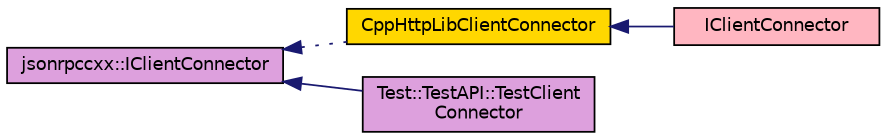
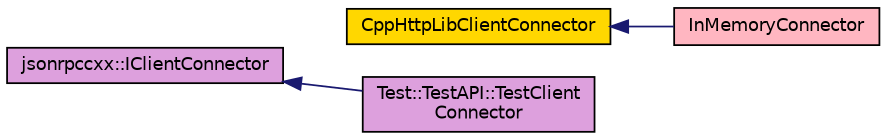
node "IClientConnector": label "IClientConnector" -> "InMemoryConnector"
edge "CppHttpLibClientConnector" -> "jsonrpccxx::IClientConnector": removed
